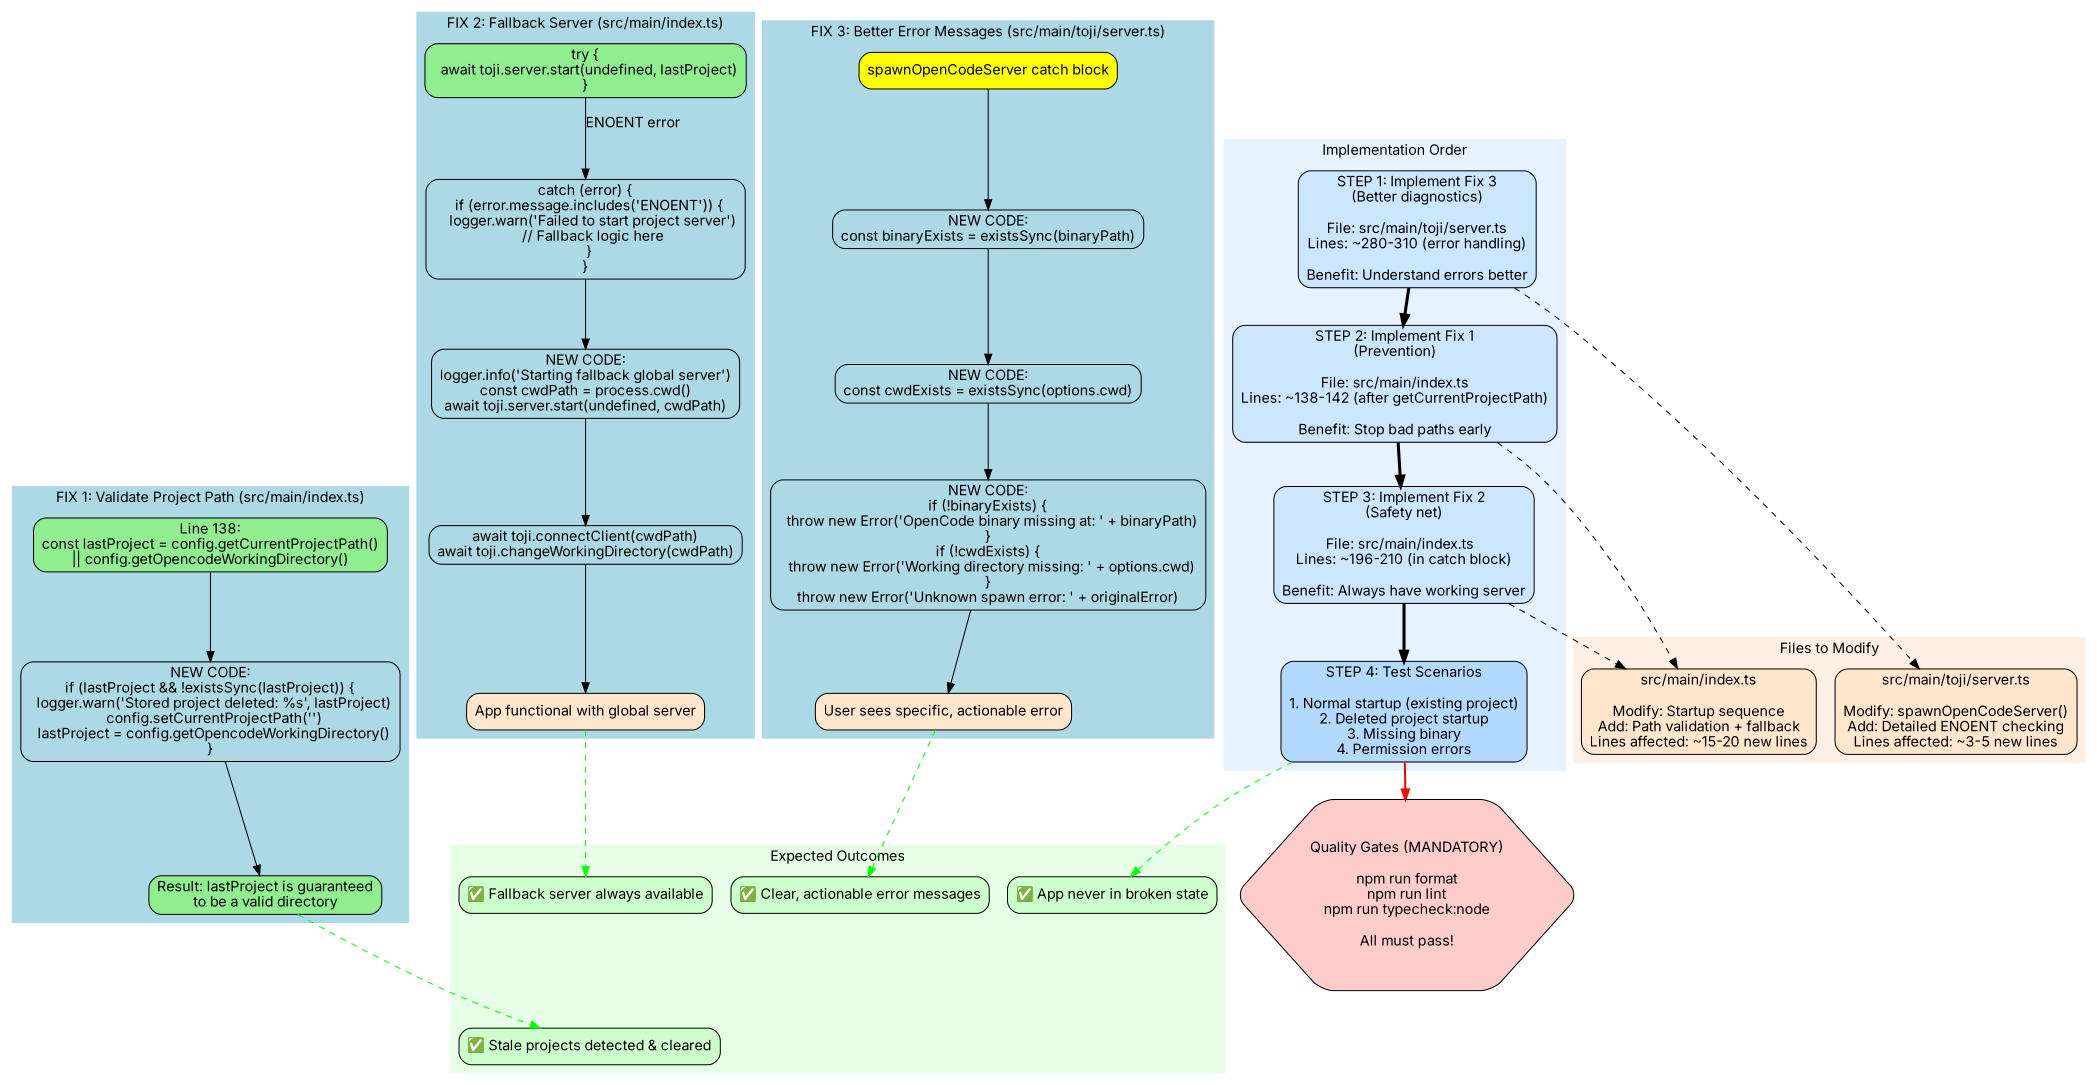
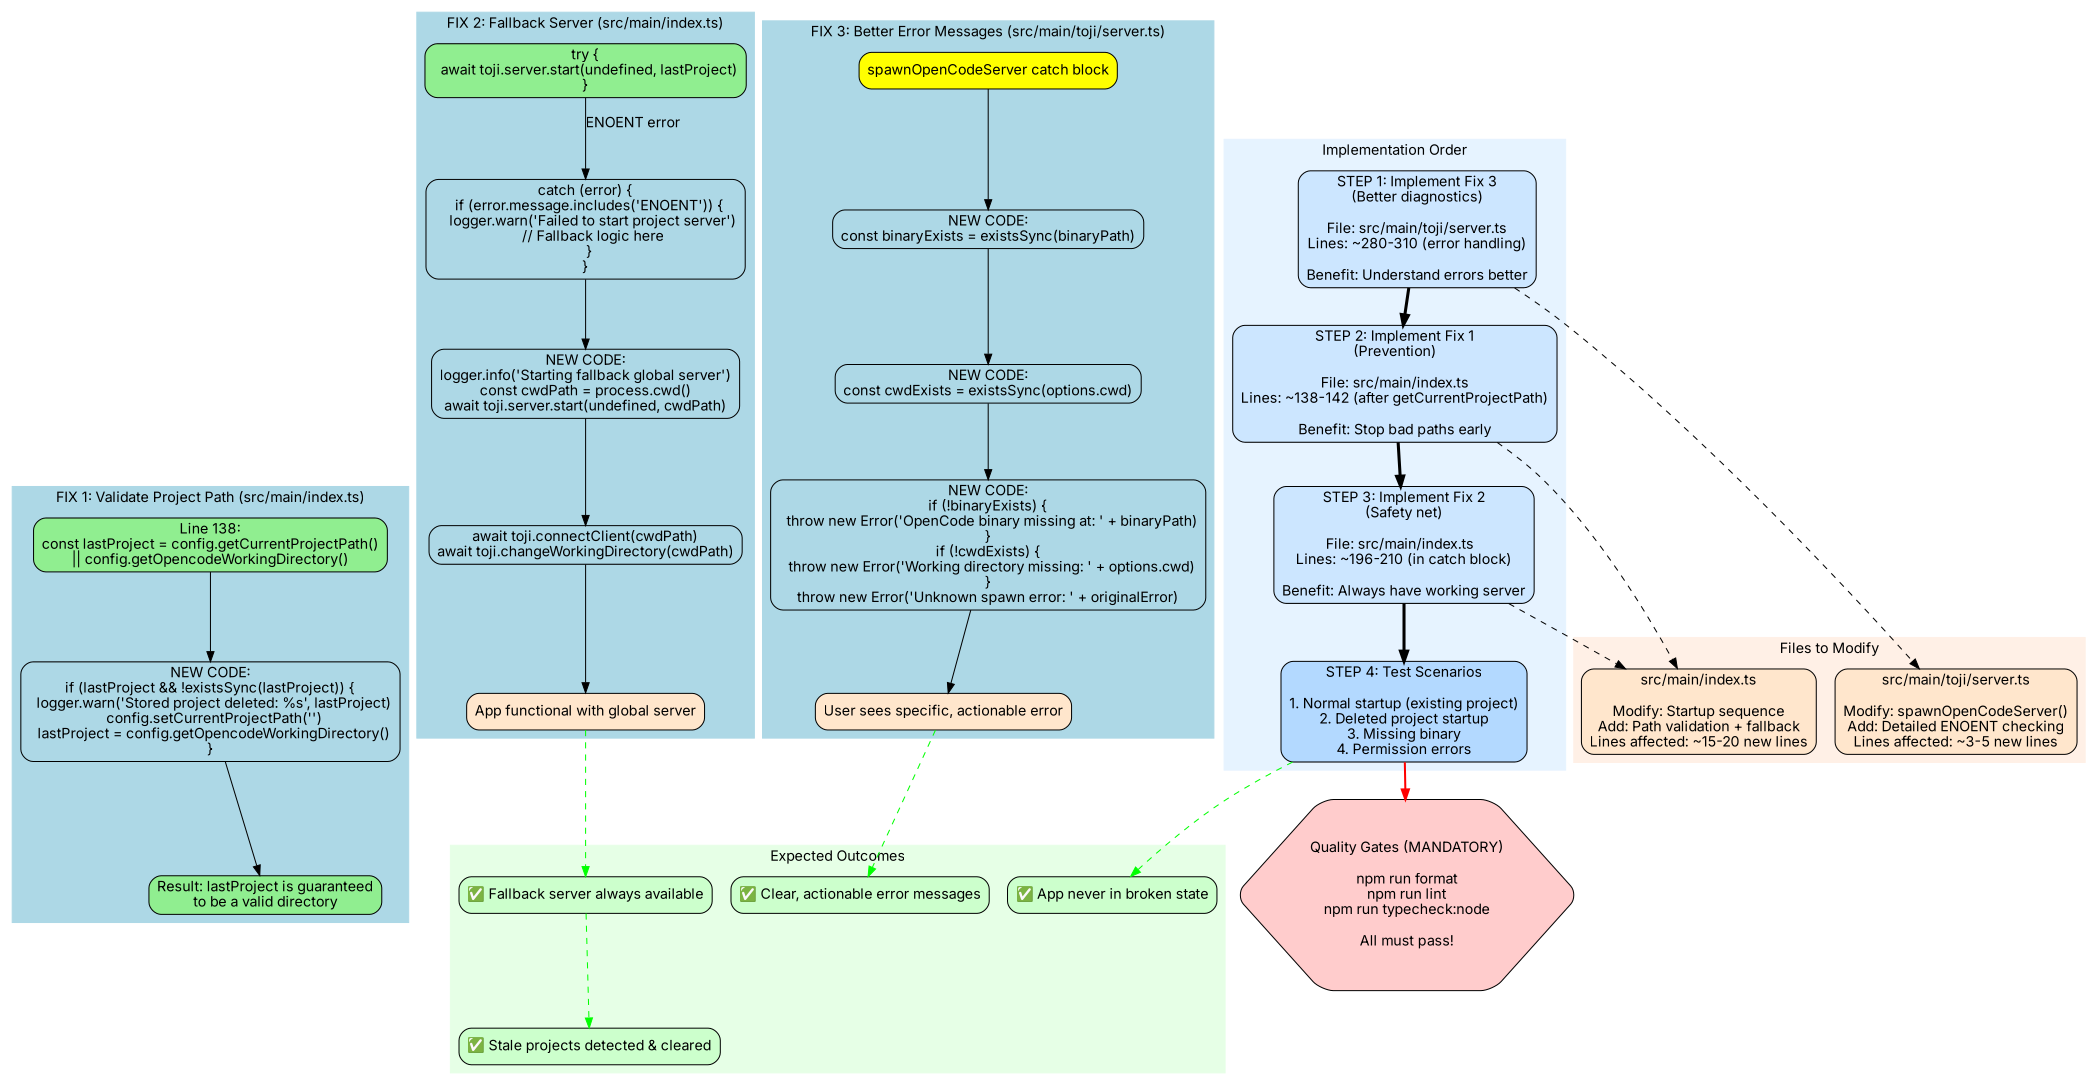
edge "Result: lastProject is guaranteed to be a valid directory" -> "✅ Stale projects detected & cleared": now "✅ Fallback server always available" -> "✅ Stale projects detected & cleared"
